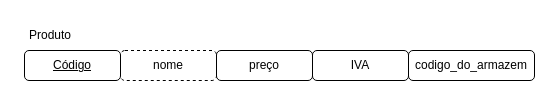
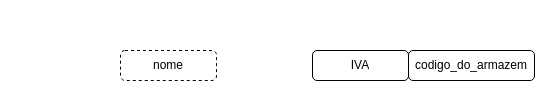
node "Produto": removed
node "Código": removed
node "preço": removed
